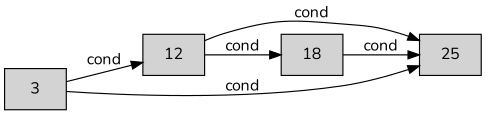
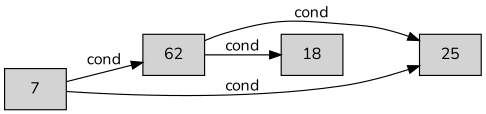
node "12": label "12" -> "62"
edge "18" -> "25": removed, label "cond"
node "3": label "3" -> "7"
